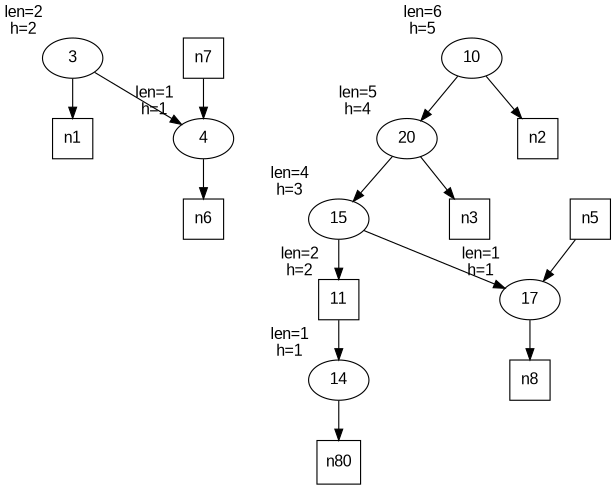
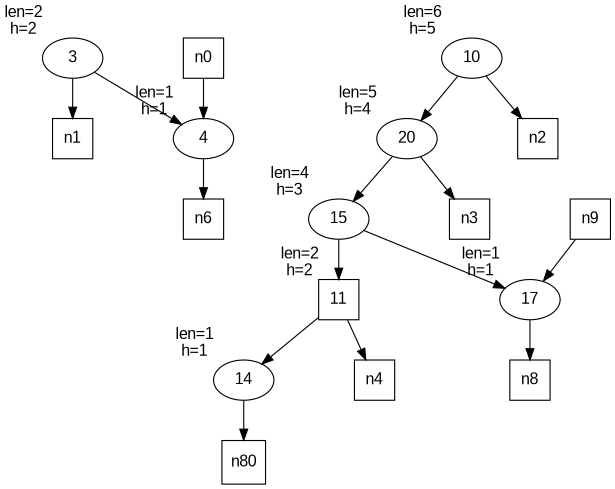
node "n7": label "n7" -> "n0"
node "n5": label "n5" -> "n9"
node "n4": added
